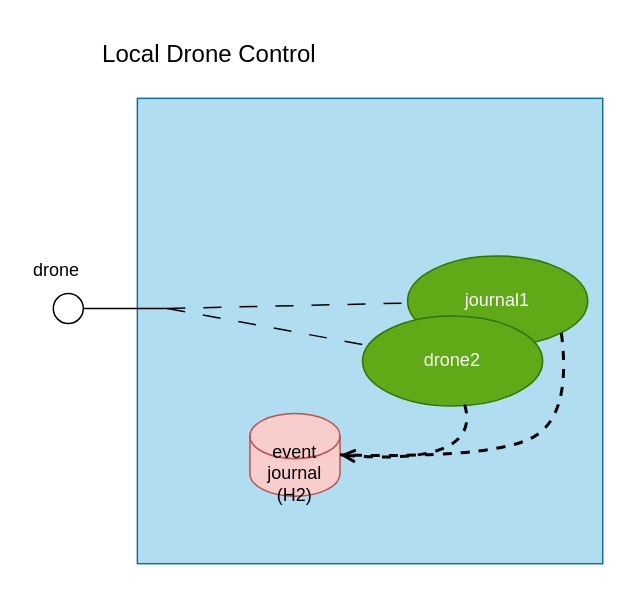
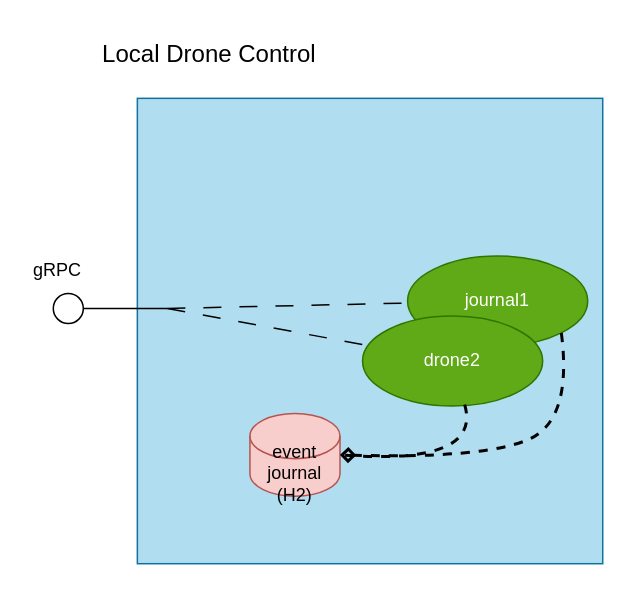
node "drone": label "drone" -> "gRPC"
edge "journal1" -- "event journal (H2)": arrowhead none -> diamond
edge "drone2" -> "event journal (H2)": arrowhead open -> none
